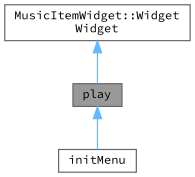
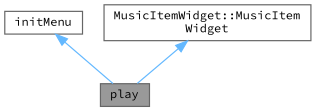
node "MusicItemWidget::Widget Widget": label "MusicItemWidget::Widget Widget" -> "MusicItemWidget::MusicItem Widget"
edge "initMenu" -> "play": reversed
